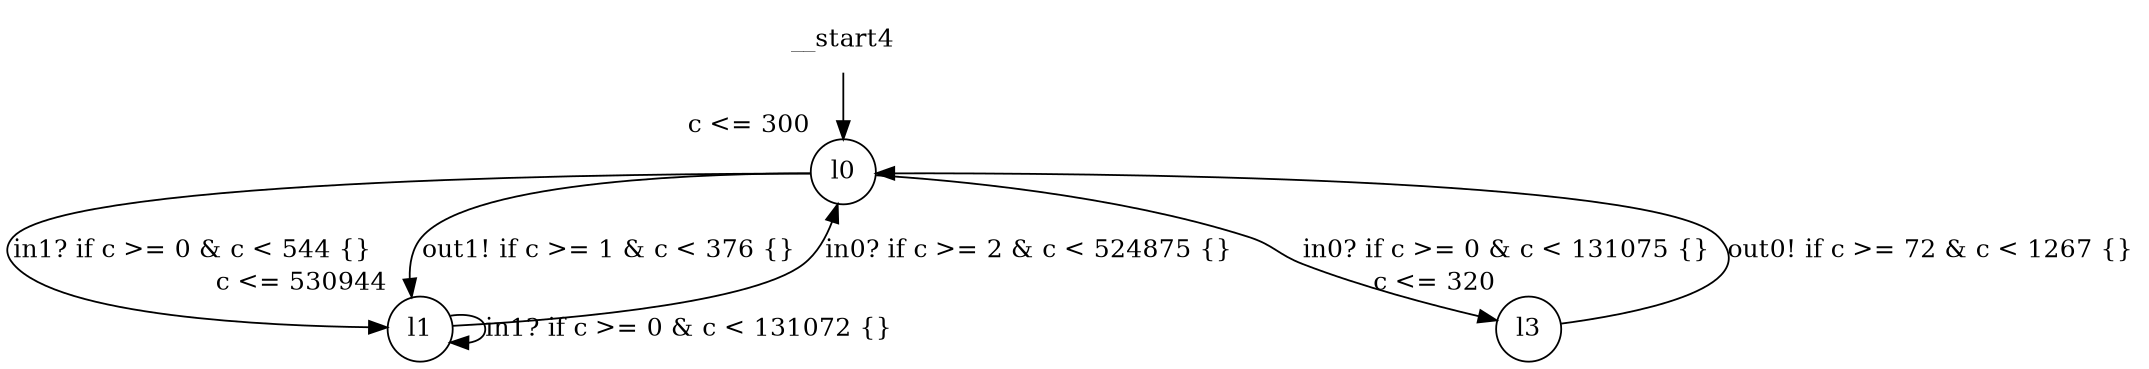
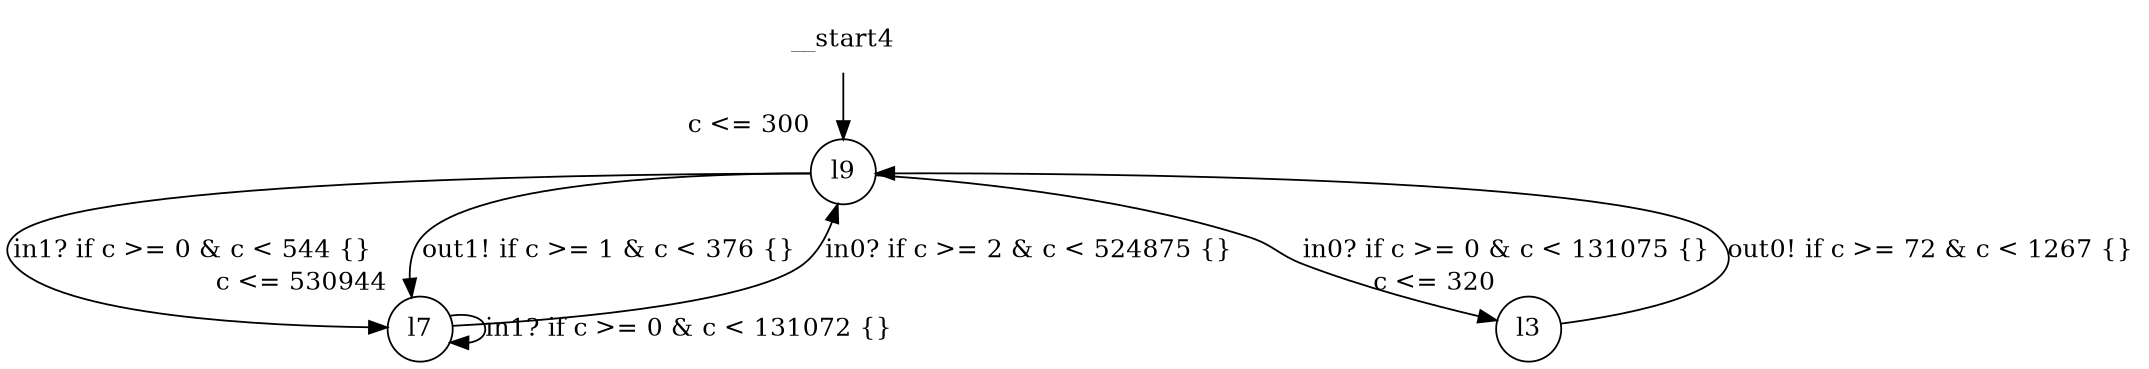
node "l0 c <= 300": label "l0 c <= 300" -> "l9 c <= 300"
node "l1 c <= 530944": label "l1 c <= 530944" -> "l7 c <= 530944"
